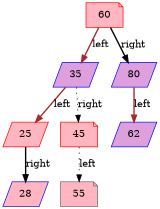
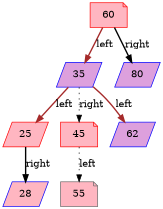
edge "80" -> "62": now "35" -> "62"
